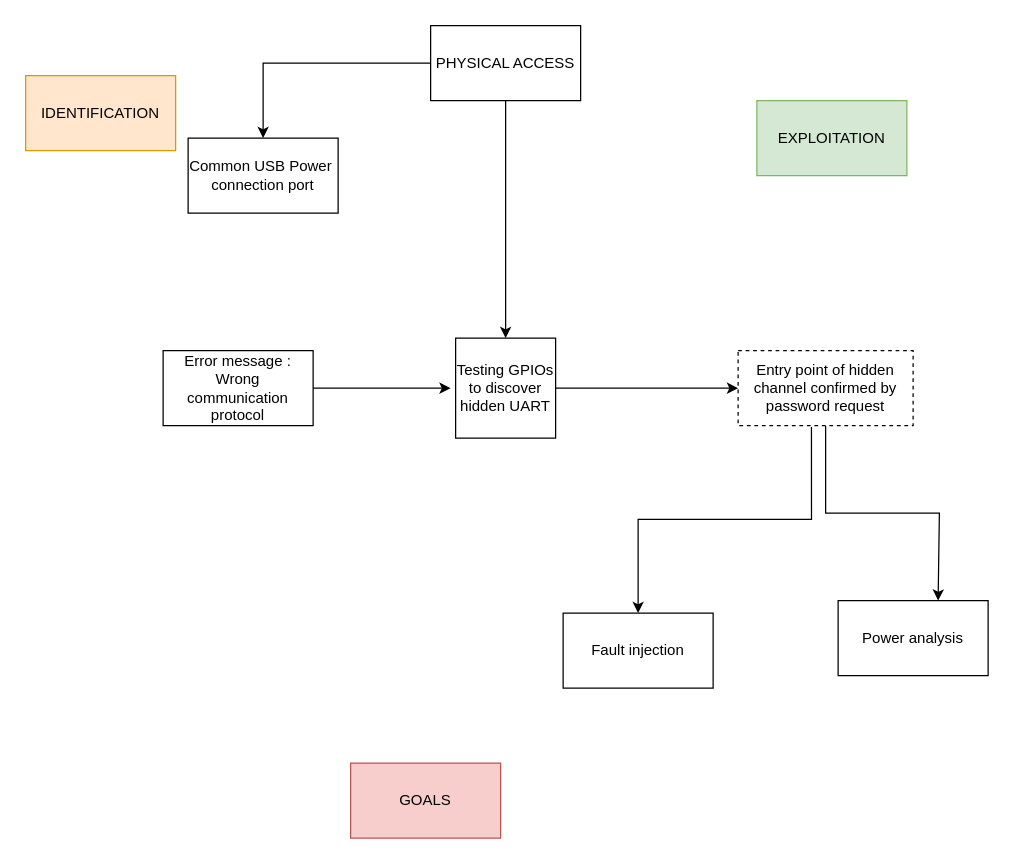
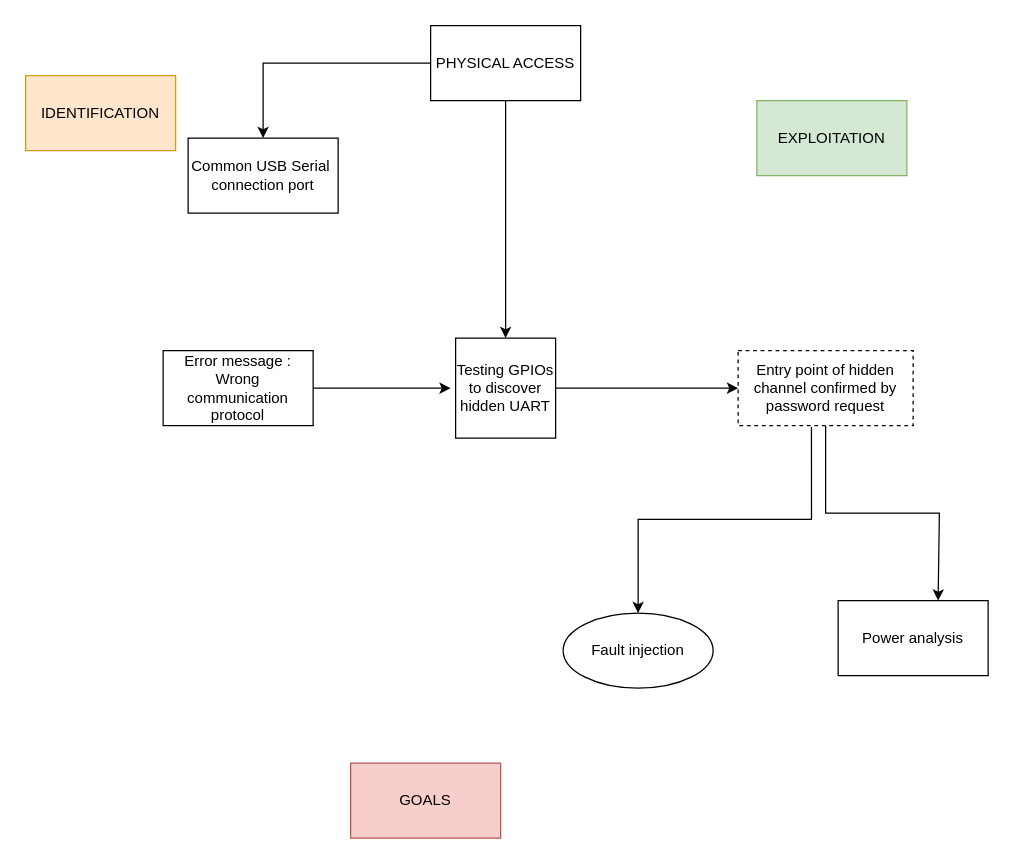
node "Common USB Power connection port": label "Common USB Power connection port" -> "Common USB Serial connection port"
node "Fault injection": shape rectangle -> ellipse
